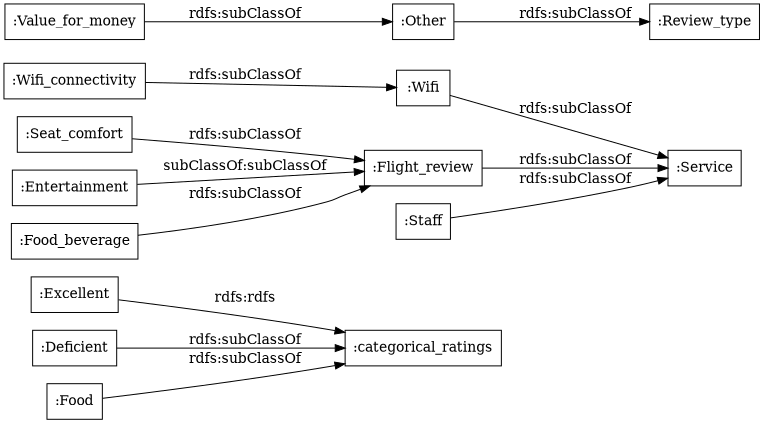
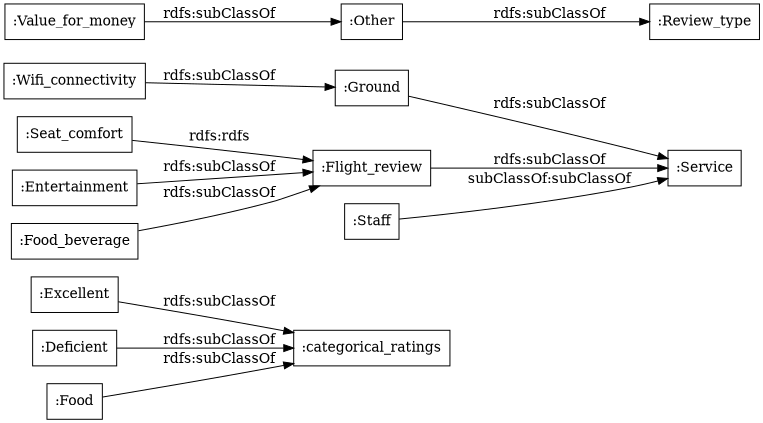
node ":Wifi": label ":Wifi" -> ":Ground"
edge ":Seat_comfort" -> ":Flight_review": label "rdfs:subClassOf" -> "rdfs:rdfs"
edge ":Entertainment" -> ":Flight_review": label "subClassOf:subClassOf" -> "rdfs:subClassOf"
edge ":Staff" -> ":Service": label "rdfs:subClassOf" -> "subClassOf:subClassOf"
edge ":Excellent" -> ":categorical_ratings": label "rdfs:rdfs" -> "rdfs:subClassOf"
